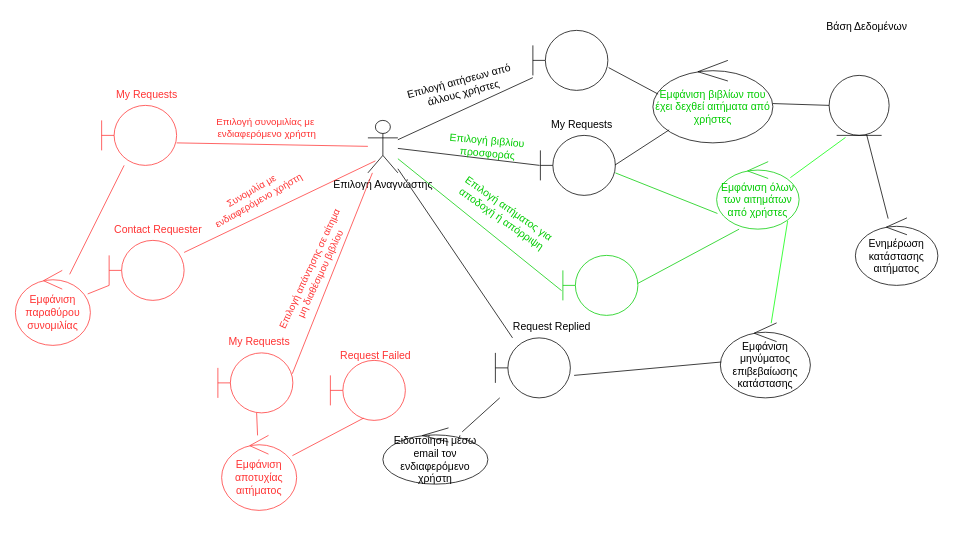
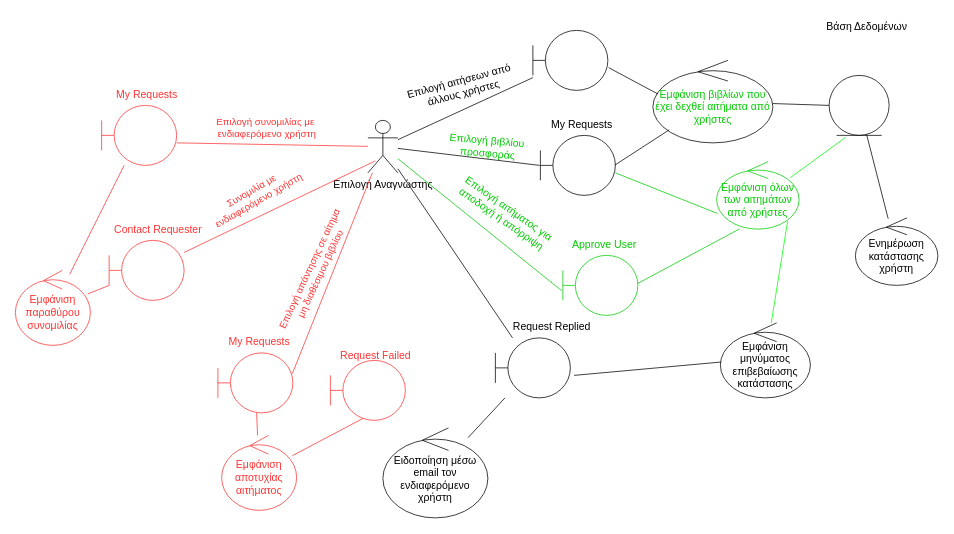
node "Approve User": added
node "Ενημέρωση κατάστασης αιτήματος": label "Ενημέρωση κατάστασης αιτήματος" -> "Ενημέρωση κατάστασης χρήστη"
node "Ειδοποίηση μέσω email τον ενδιαφερόμενο χρήστη": size 105x56 -> 105x90
